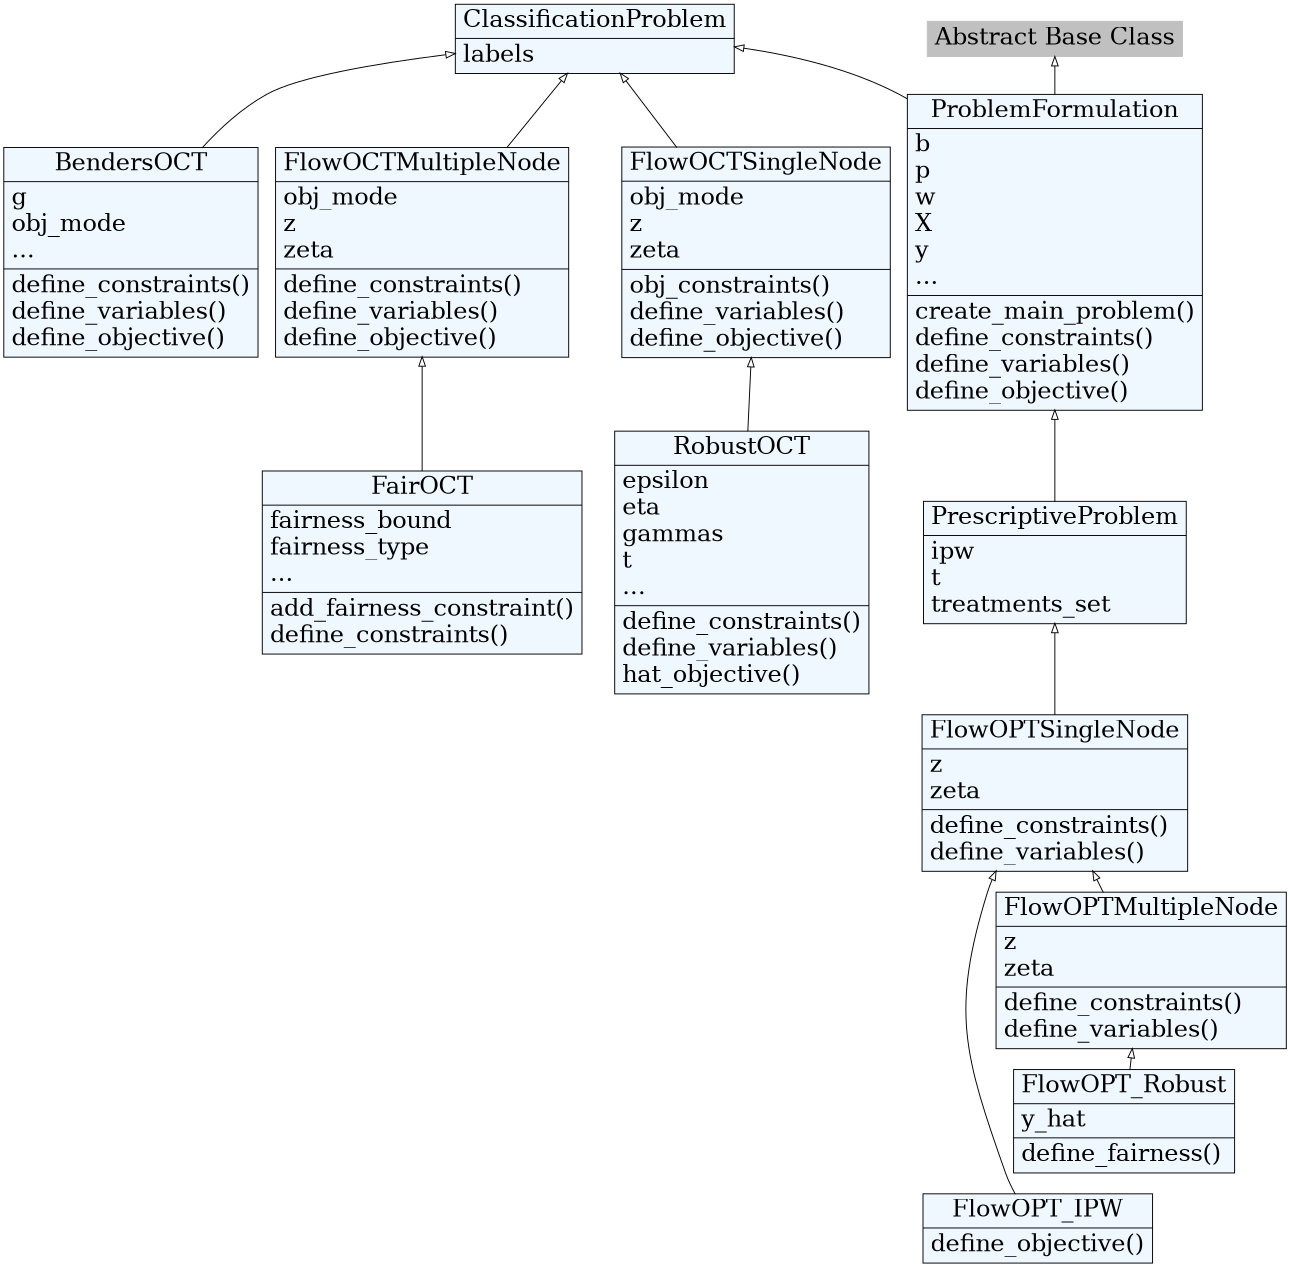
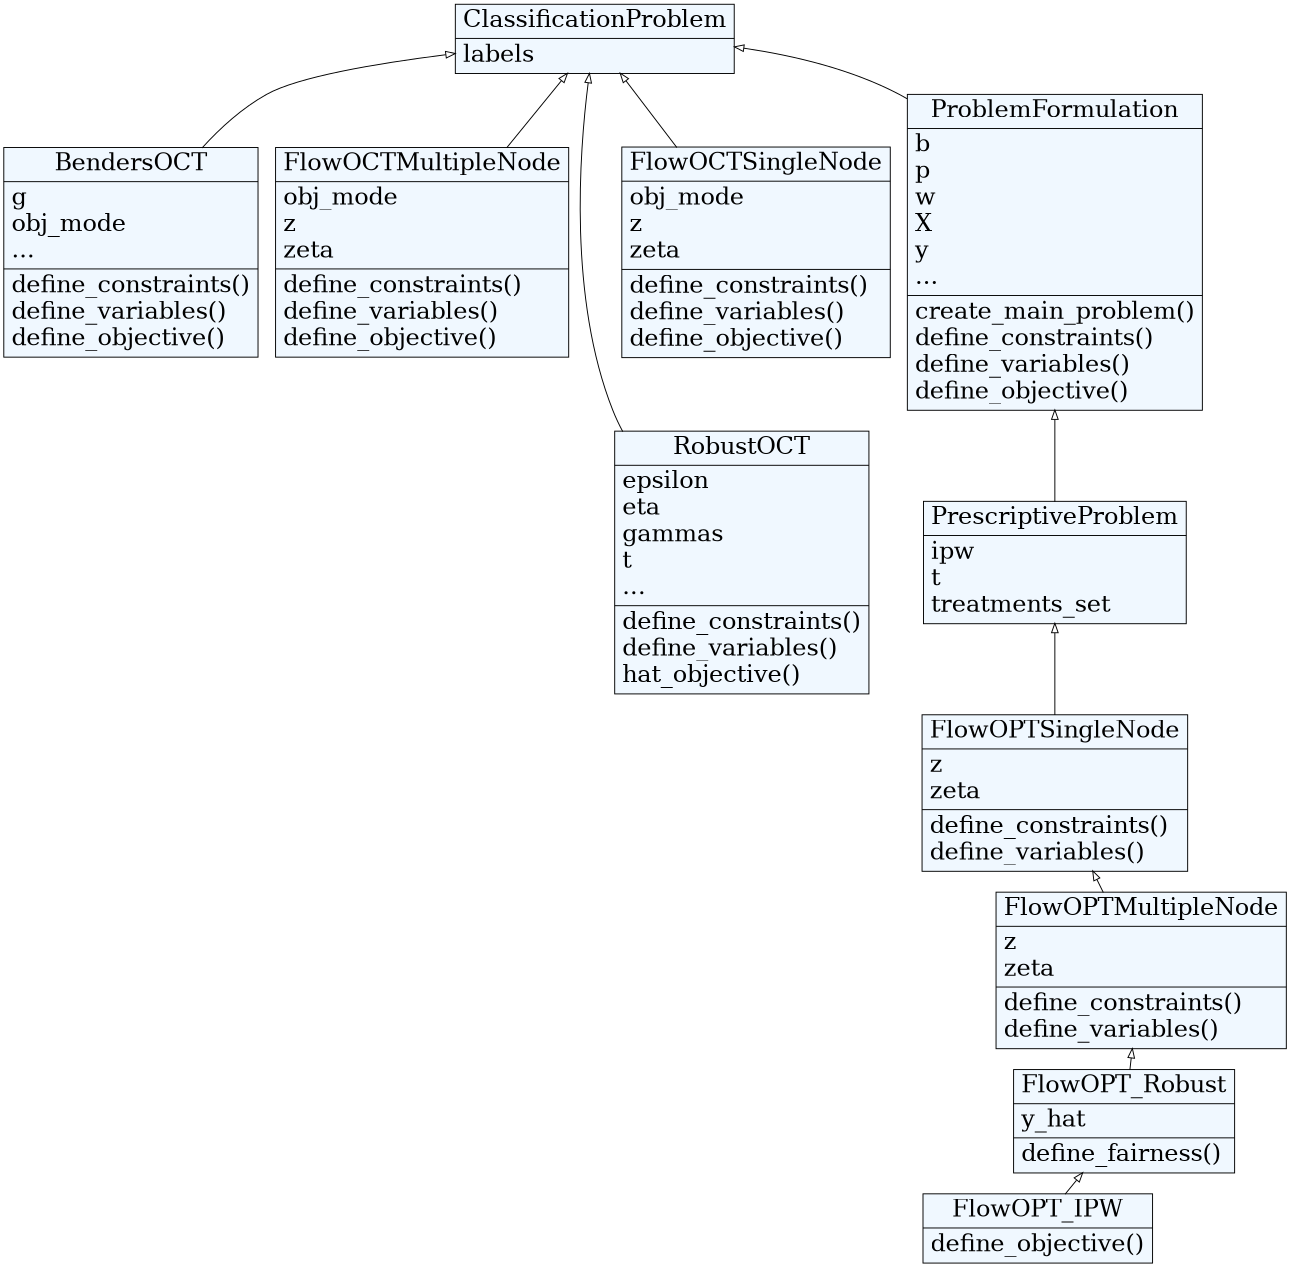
node "Abstract Base Class": removed
node "FlowOCTSingleNode": text "obj_constraints()" -> "define_constraints()"
edge "RobustOCT" -> "FlowOCTSingleNode": now "RobustOCT" -> "ClassificationProblem"
node "FairOCT": removed
edge "FlowOPT_IPW" -> "FlowOPTSingleNode": now "FlowOPT_IPW" -> "FlowOPT_Robust"
